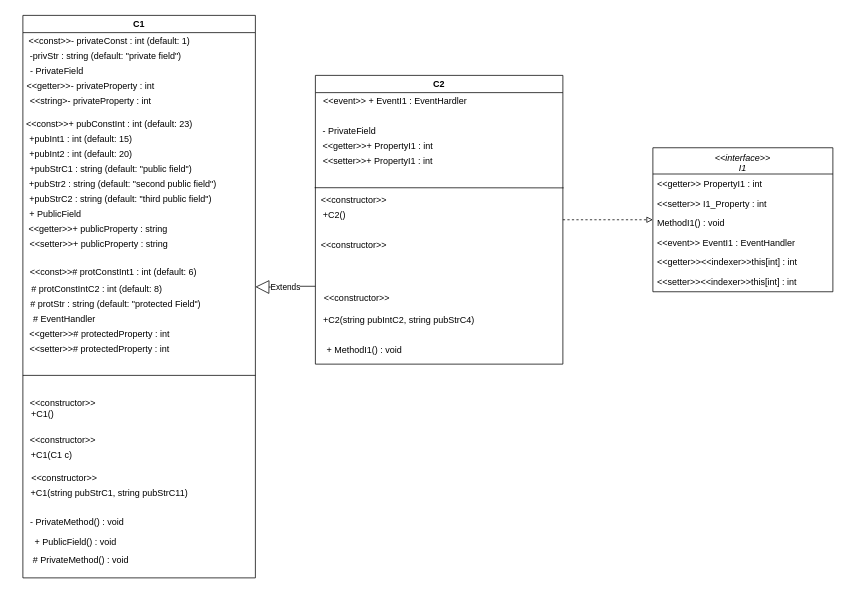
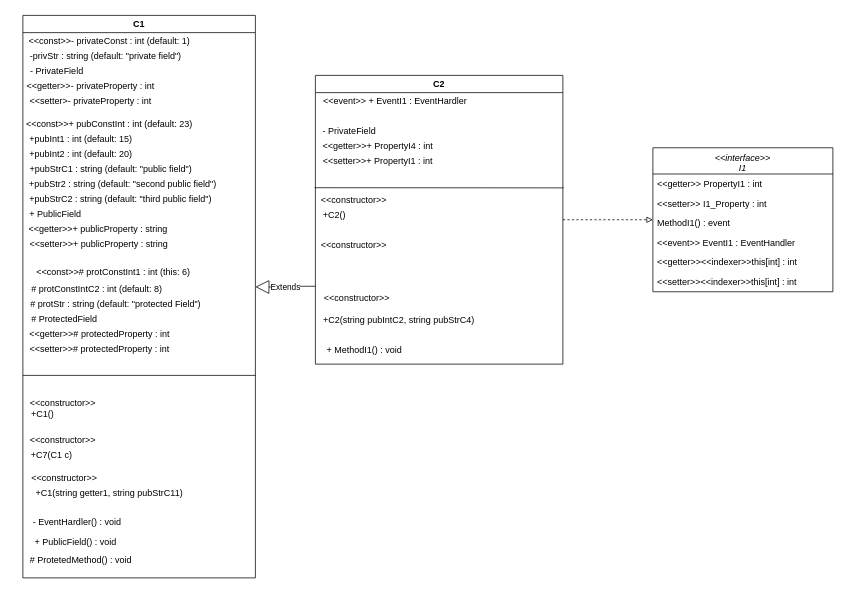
node "<<string>- privateProperty : int": label "<<string>- privateProperty : int" -> "<<setter>- privateProperty : int"
node "<<getter>>+ PropertyI1 : int": label "<<getter>>+ PropertyI1 : int" -> "<<getter>>+ PropertyI4 : int"
node "MethodI1() : void": label "MethodI1() : void" -> "MethodI1() : event"
node "<<const>># protConstInt1 : int (default: 6)": label "<<const>># protConstInt1 : int (default: 6)" -> "<<const>># protConstInt1 : int (this: 6)"
node "# EventHandler": label "# EventHandler" -> "# ProtectedField"
node "+C1(C1 c)": label "+C1(C1 c)" -> "+C7(C1 c)"
node "+C1(string pubStrC1, string pubStrC11)": label "+C1(string pubStrC1, string pubStrC11)" -> "+C1(string getter1, string pubStrC11)"
node "- PrivateMethod() : void": label "- PrivateMethod() : void" -> "- EventHardler() : void"
node "# PrivateMethod() : void": label "# PrivateMethod() : void" -> "# ProtetedMethod() : void"
